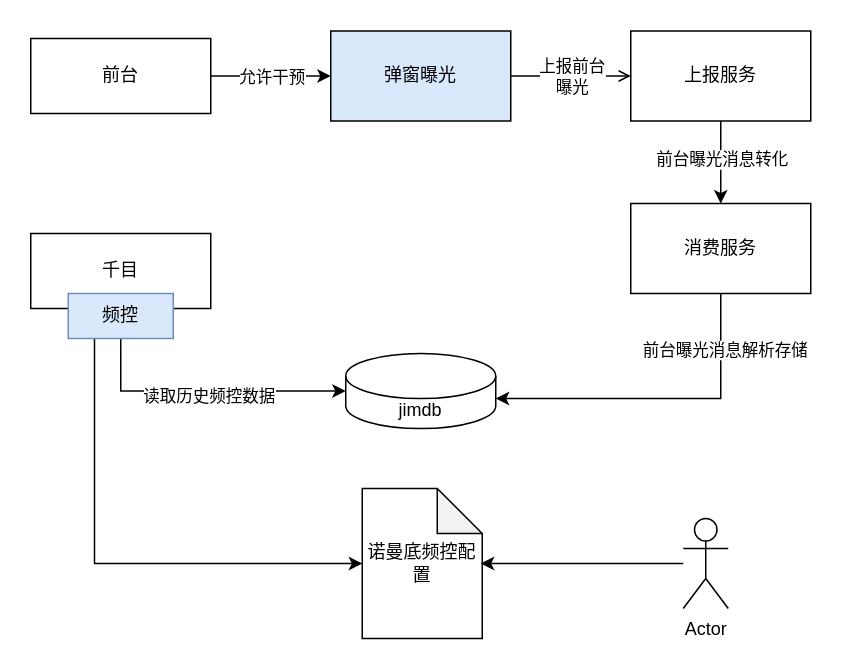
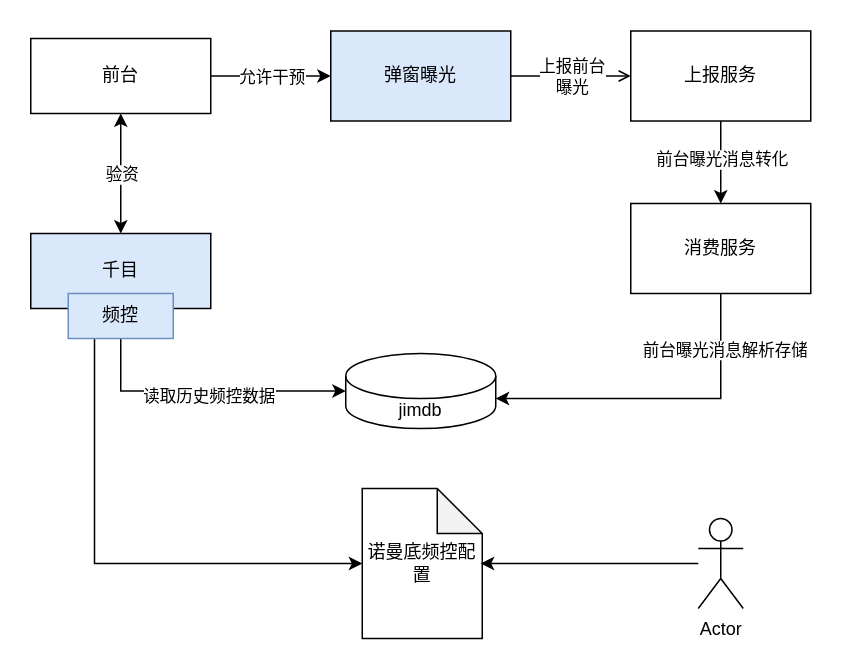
edge "前台" -- "千目": added, label "验资"
node "千目": fillcolor #ffffff -> #dae8fc
node "Actor": moved (706, 563) -> (721, 563)
